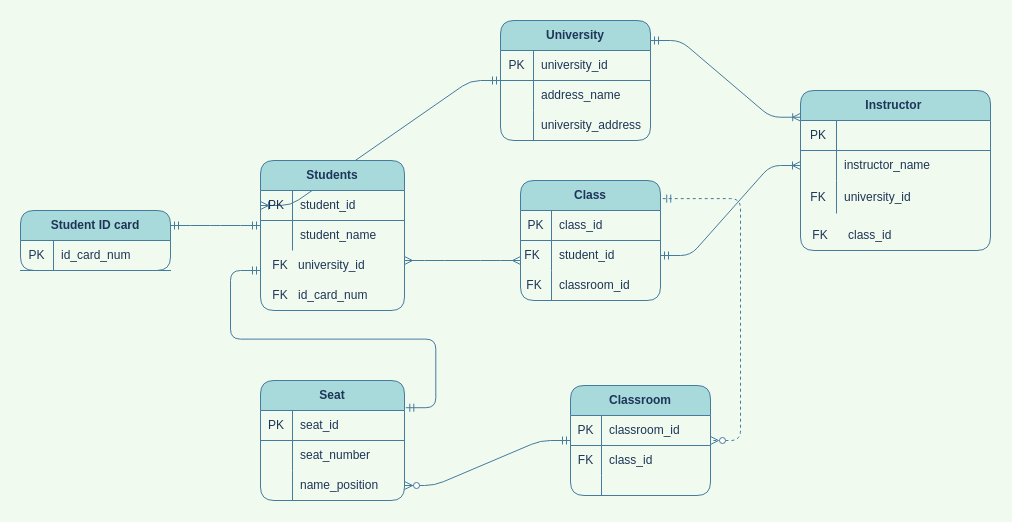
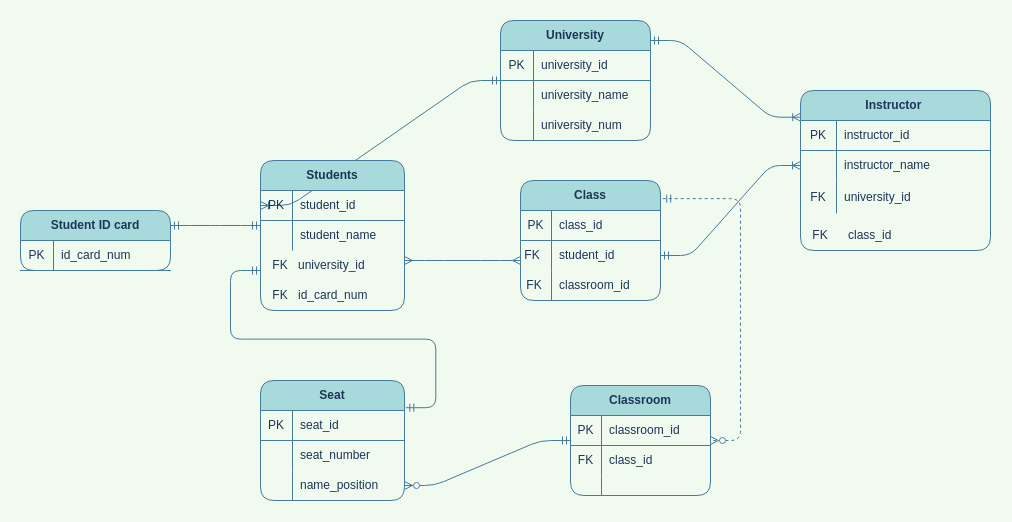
node "address_name": label "address_name" -> "university_name"
node "university_address": label "university_address" -> "university_num"
node "instructor_id": added
